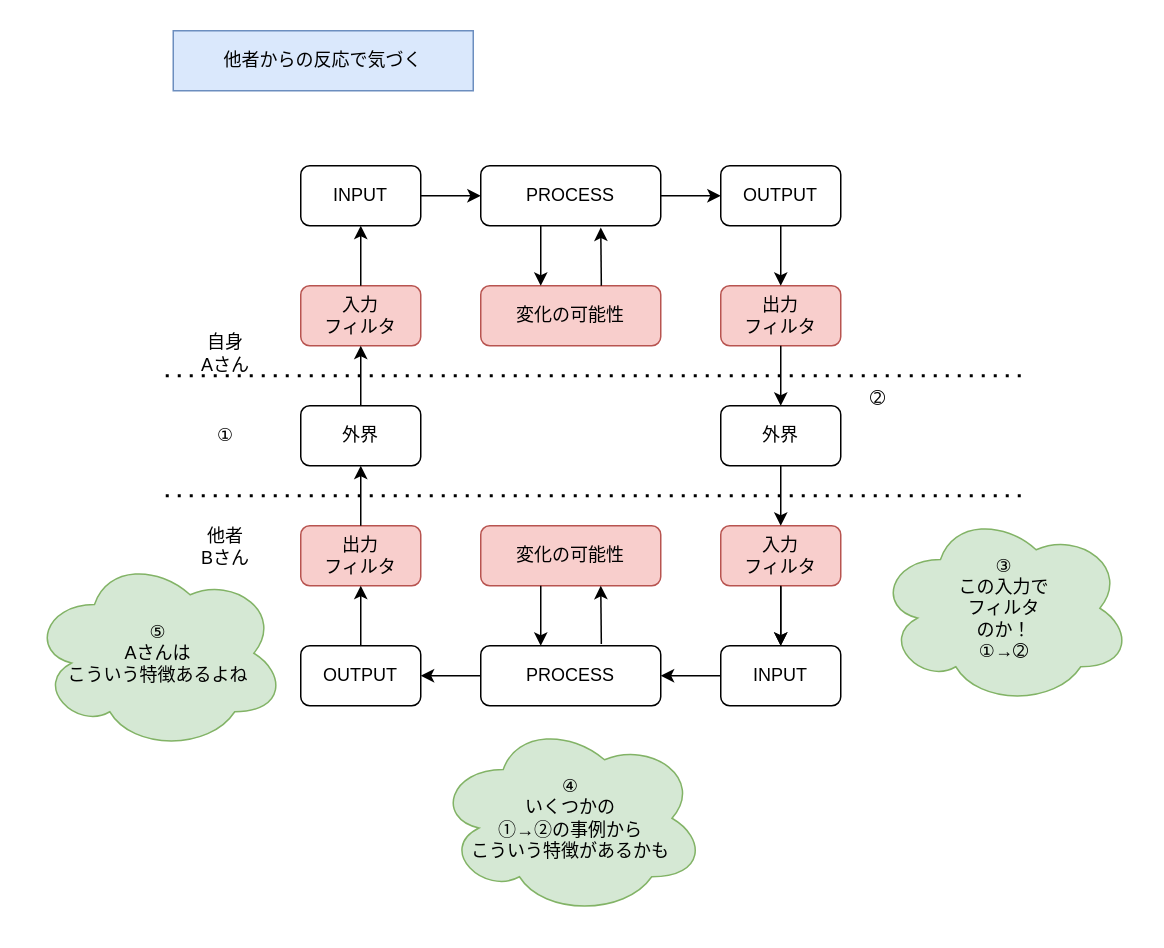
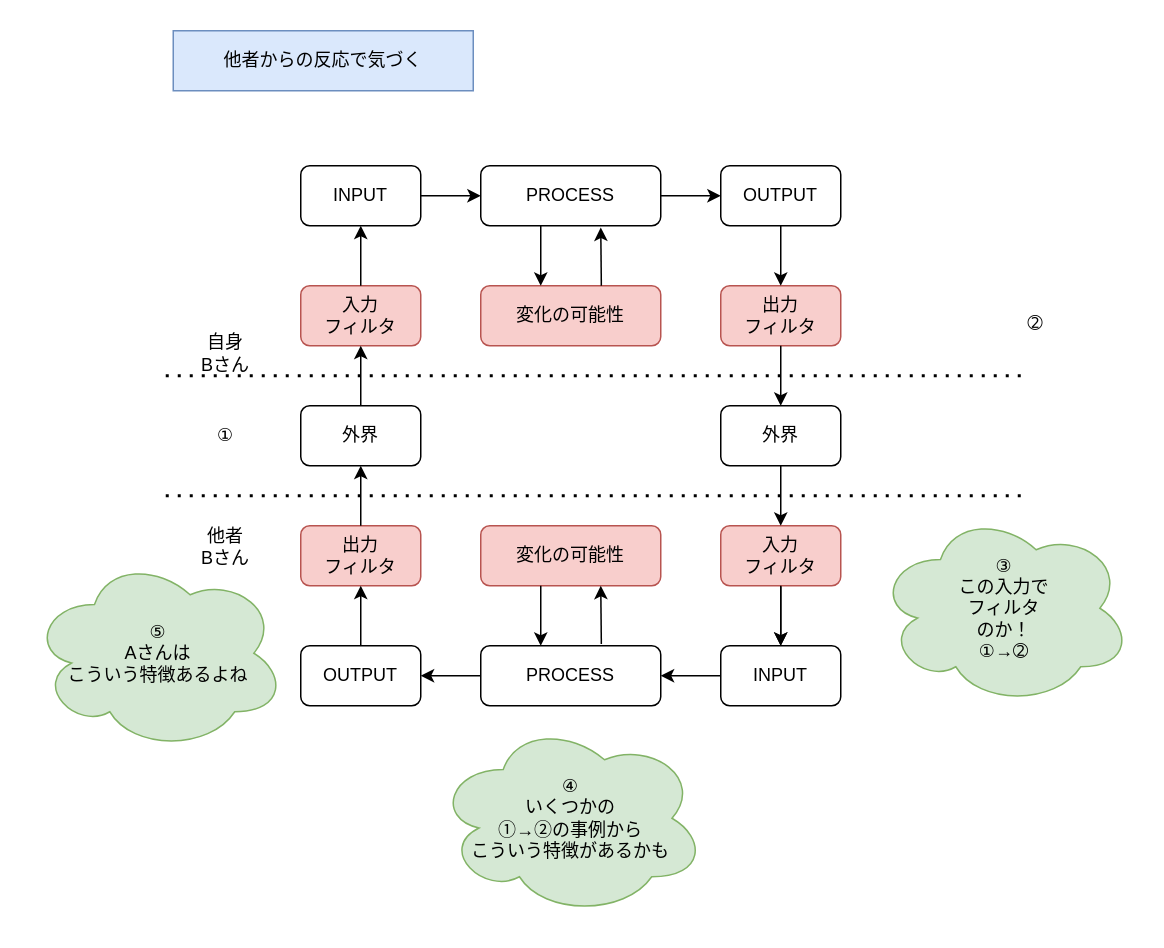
node "自身 Aさん": label "自身 Aさん" -> "自身 Bさん"
node "➁": moved (878, 398) -> (1036, 323)
